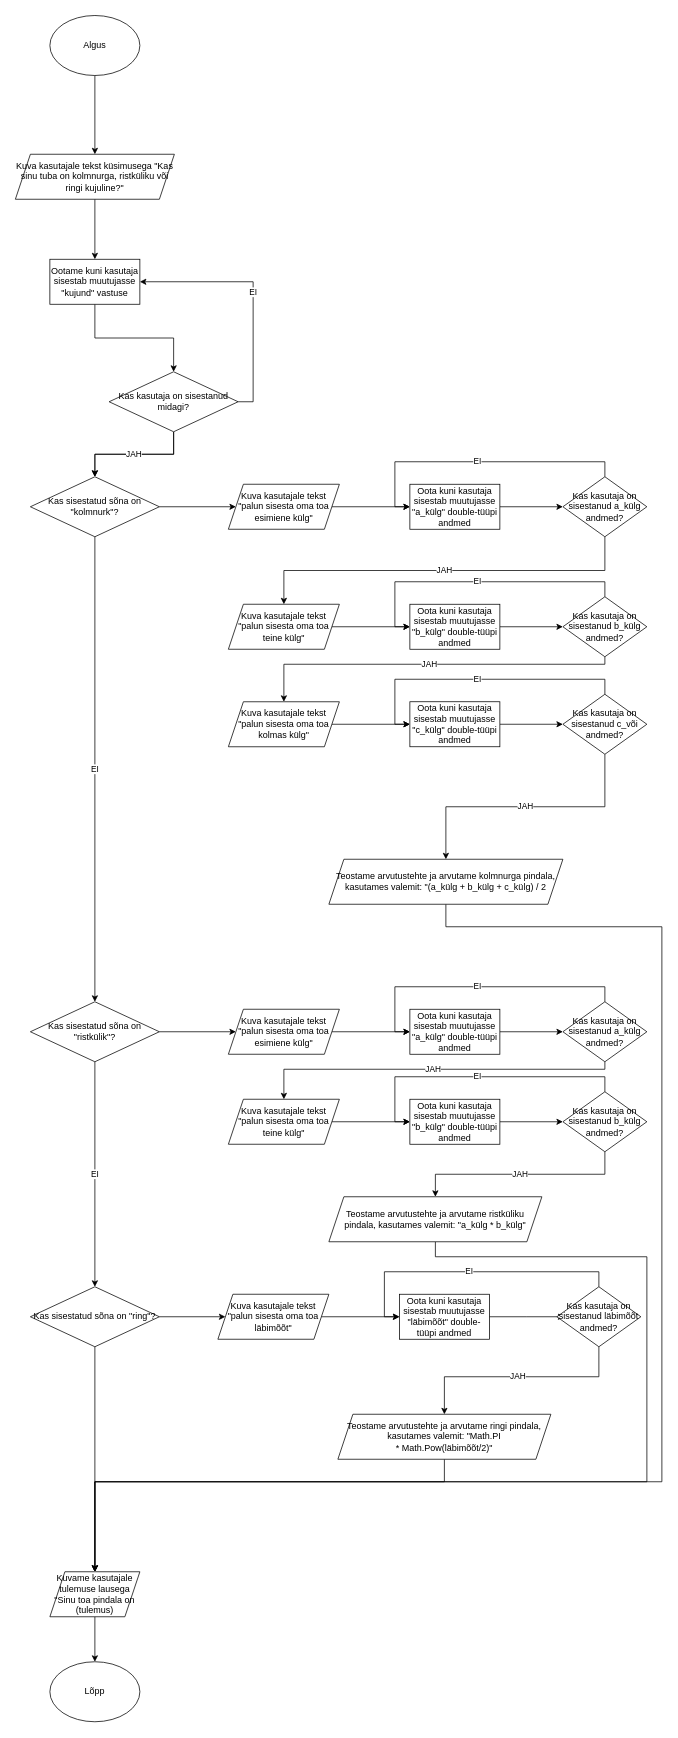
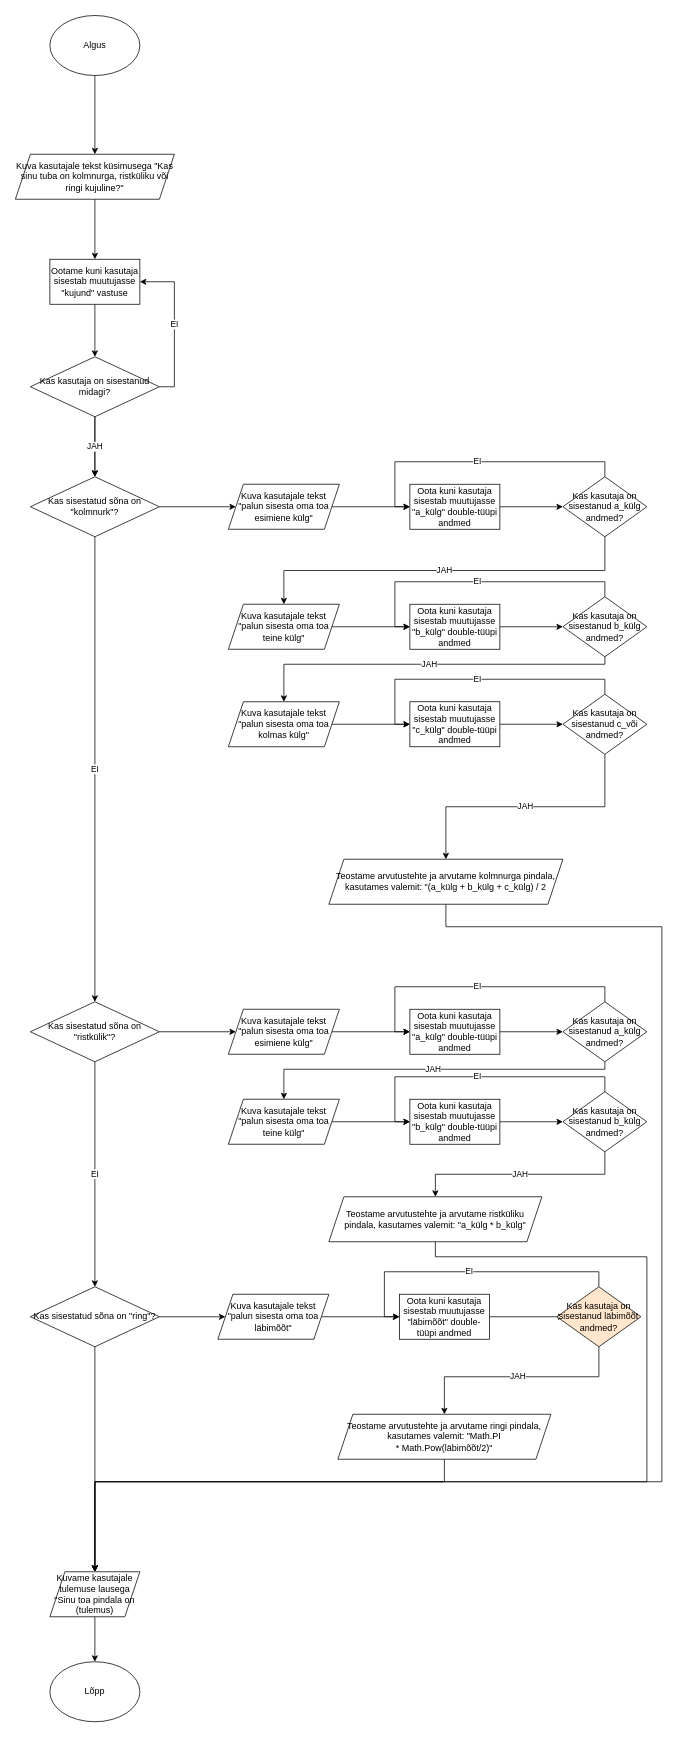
node "Kas kasutaja on sisestanud midagi?": moved (174, 402) -> (95, 387)
node "Kas kasutaja on sisestanud läbimõõt andmed?": fillcolor #ffffff -> #ffe6cc
